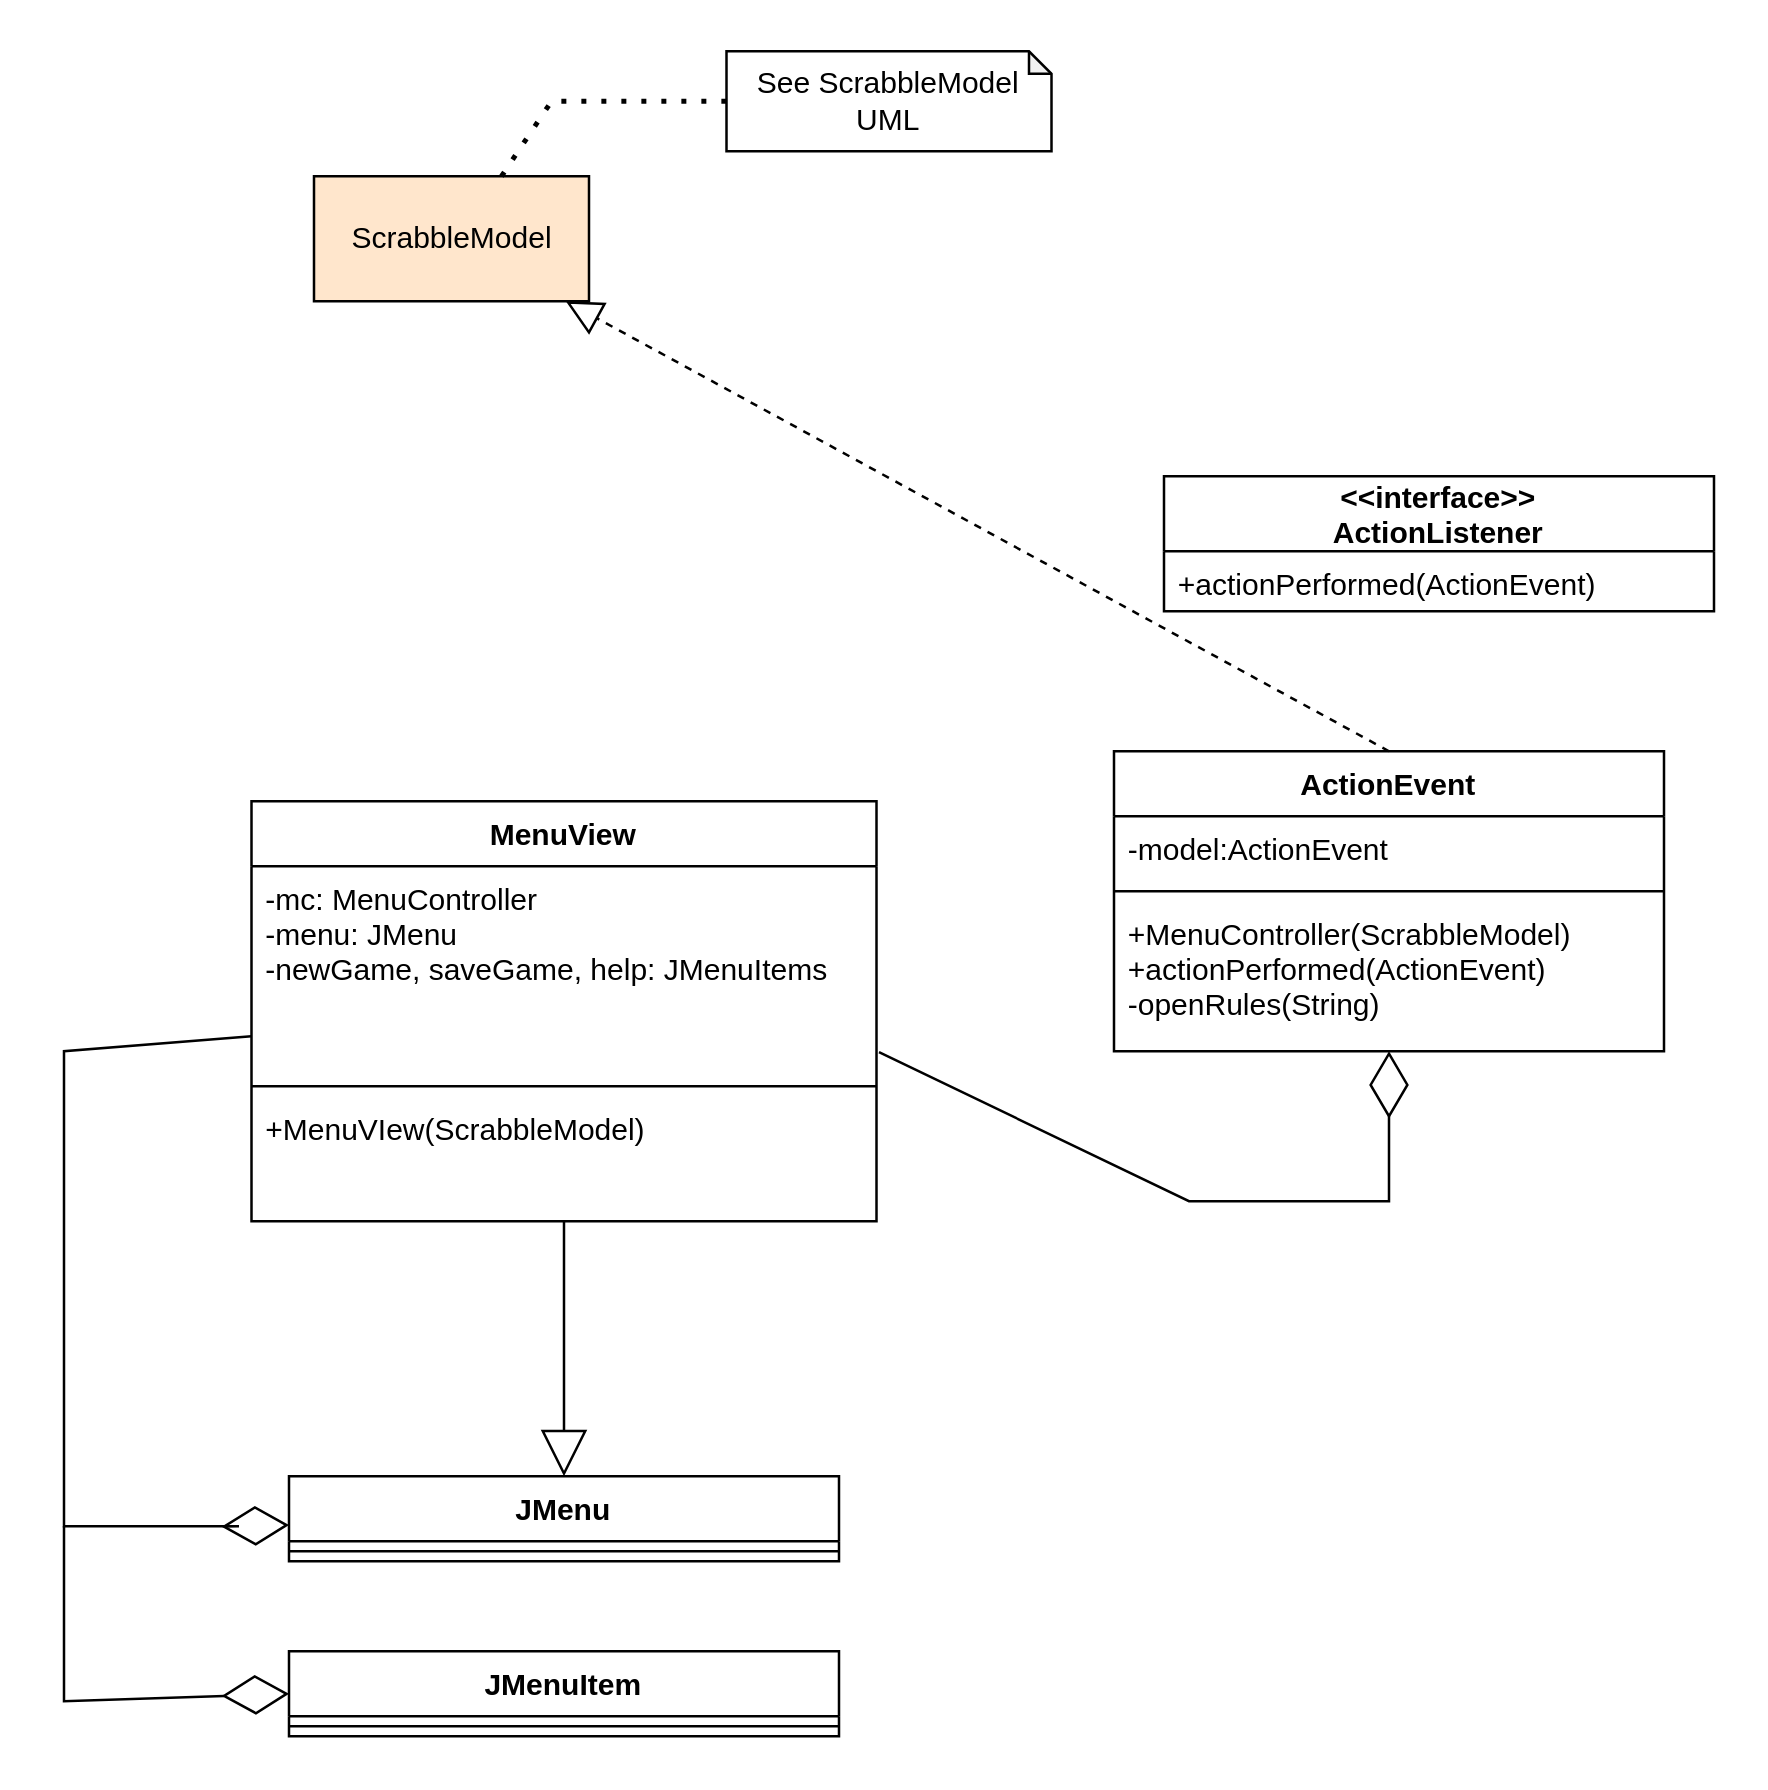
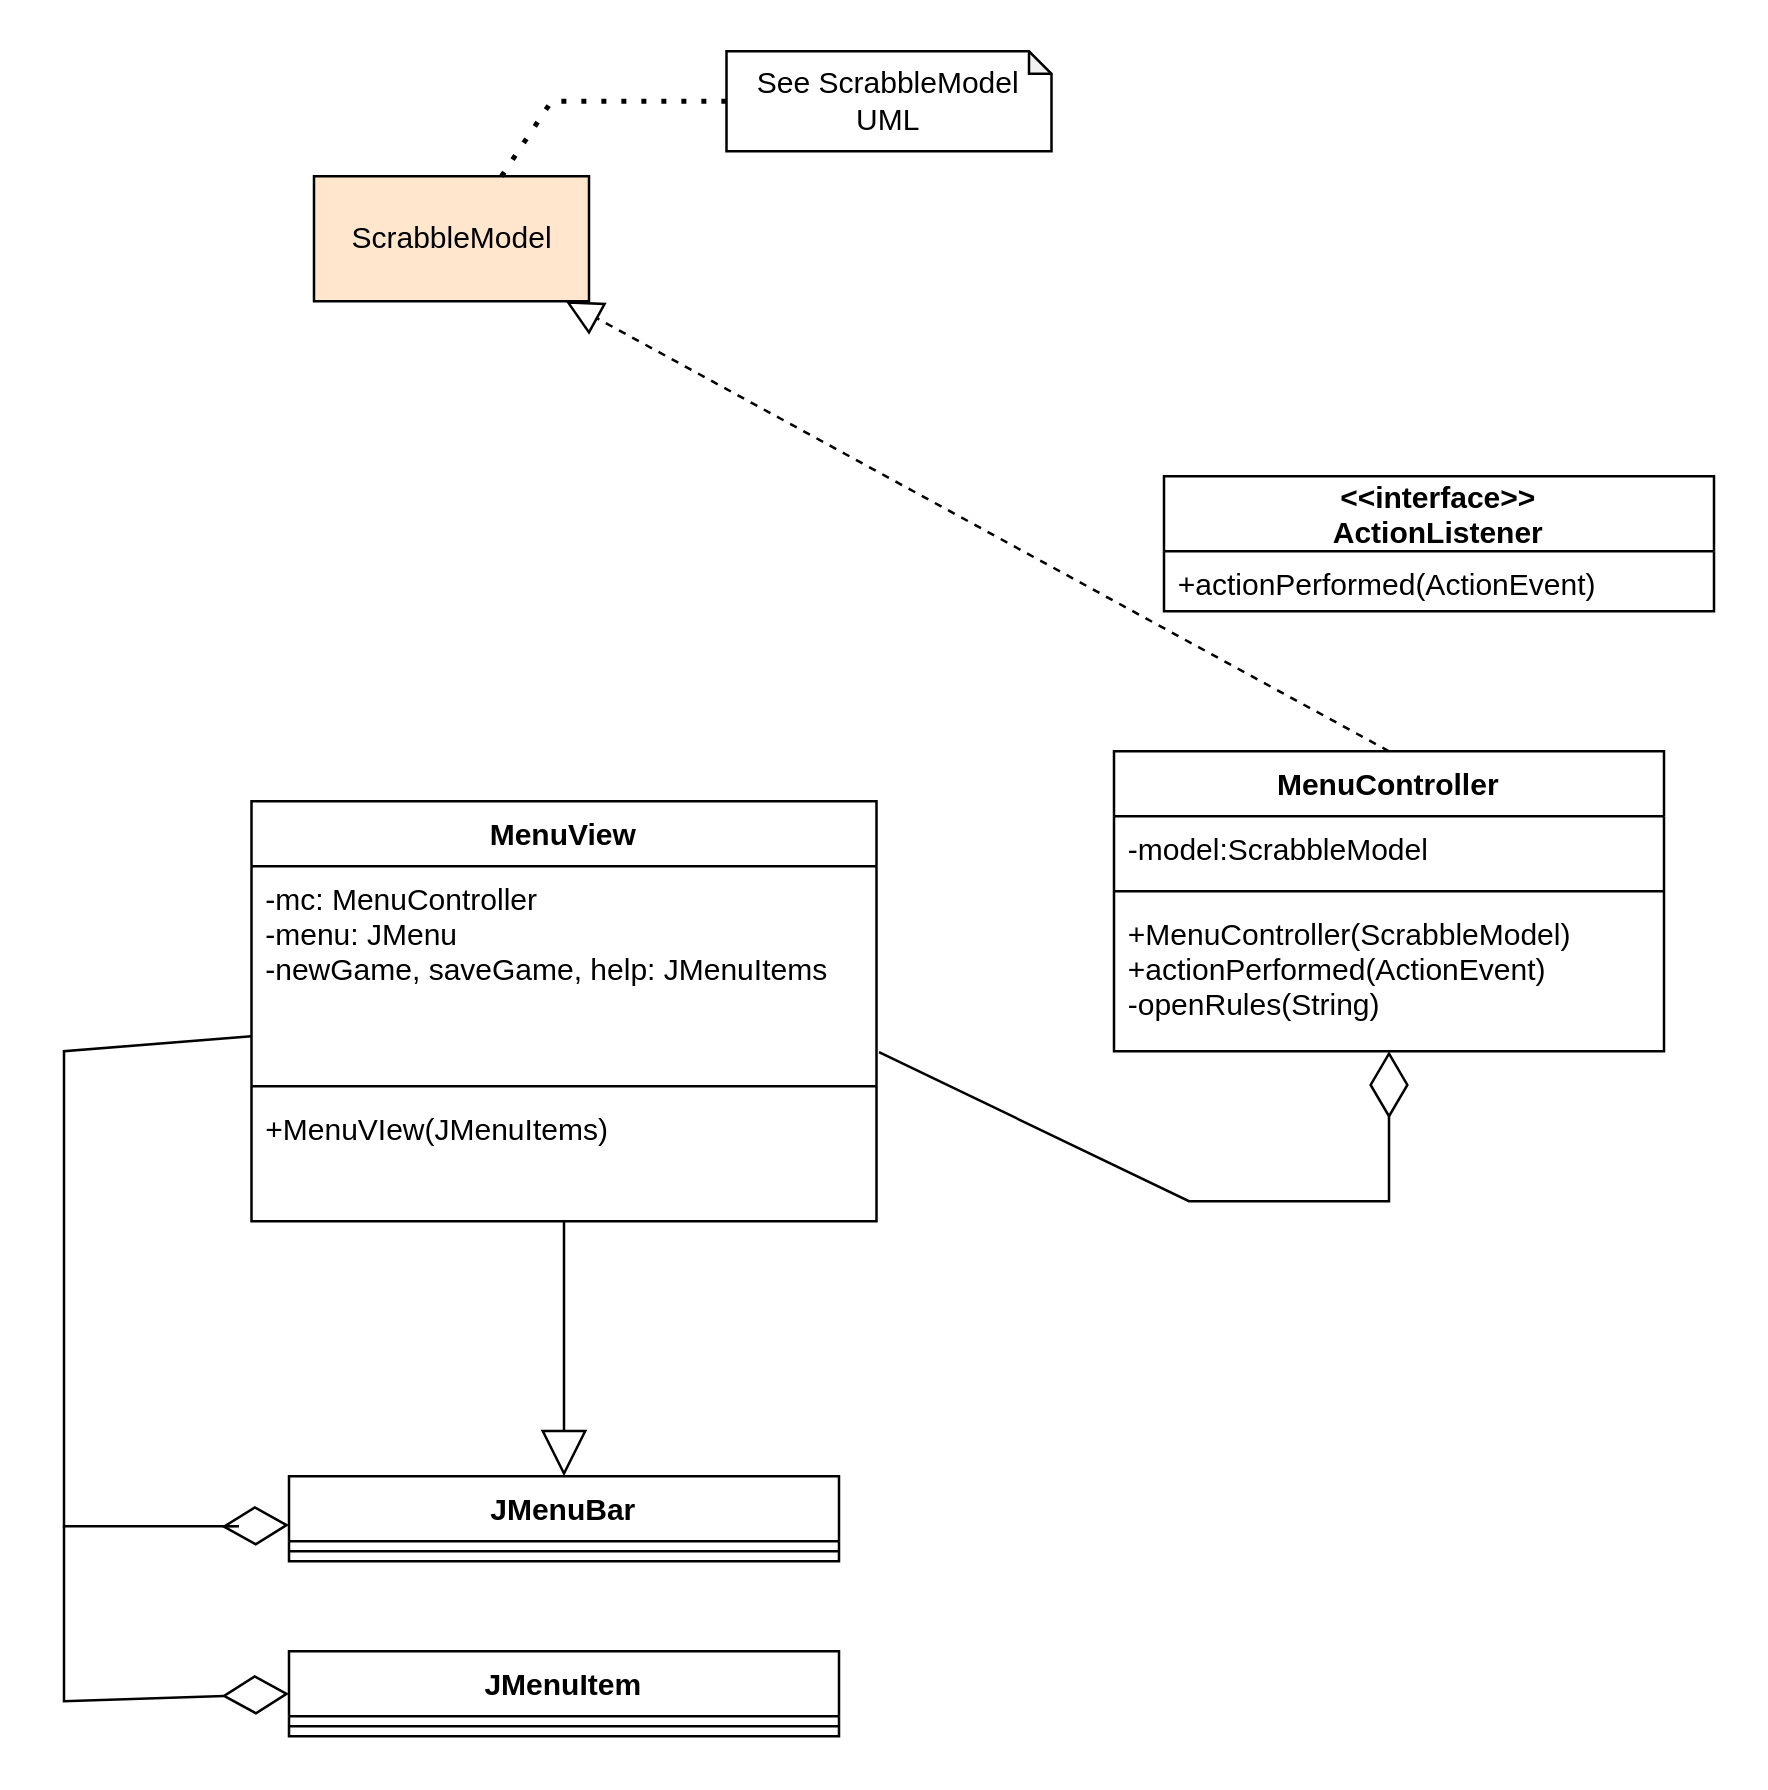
node "ActionEvent": label "ActionEvent" -> "MenuController"
node "-model:ActionEvent": label "-model:ActionEvent" -> "-model:ScrabbleModel"
node "+MenuVIew(ScrabbleModel)": label "+MenuVIew(ScrabbleModel)" -> "+MenuVIew(JMenuItems)"
node "JMenu": label "JMenu" -> "JMenuBar"
